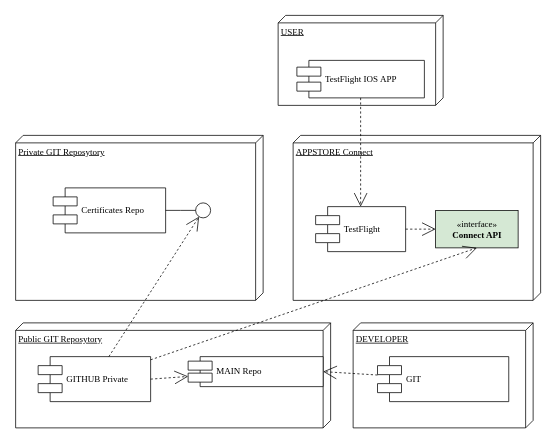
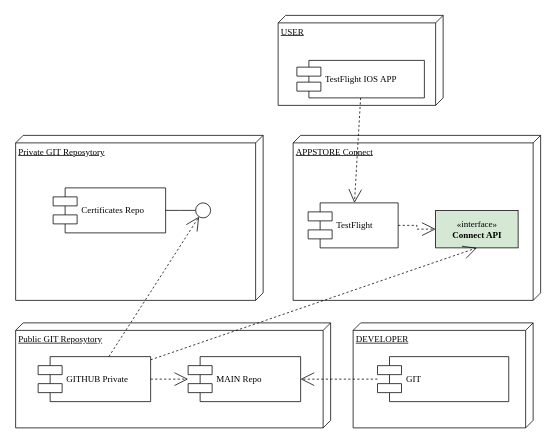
node "TestFlight": moved (360, 229) -> (353, 225)
node "MAIN Repo": size 135x30 -> 113x45
